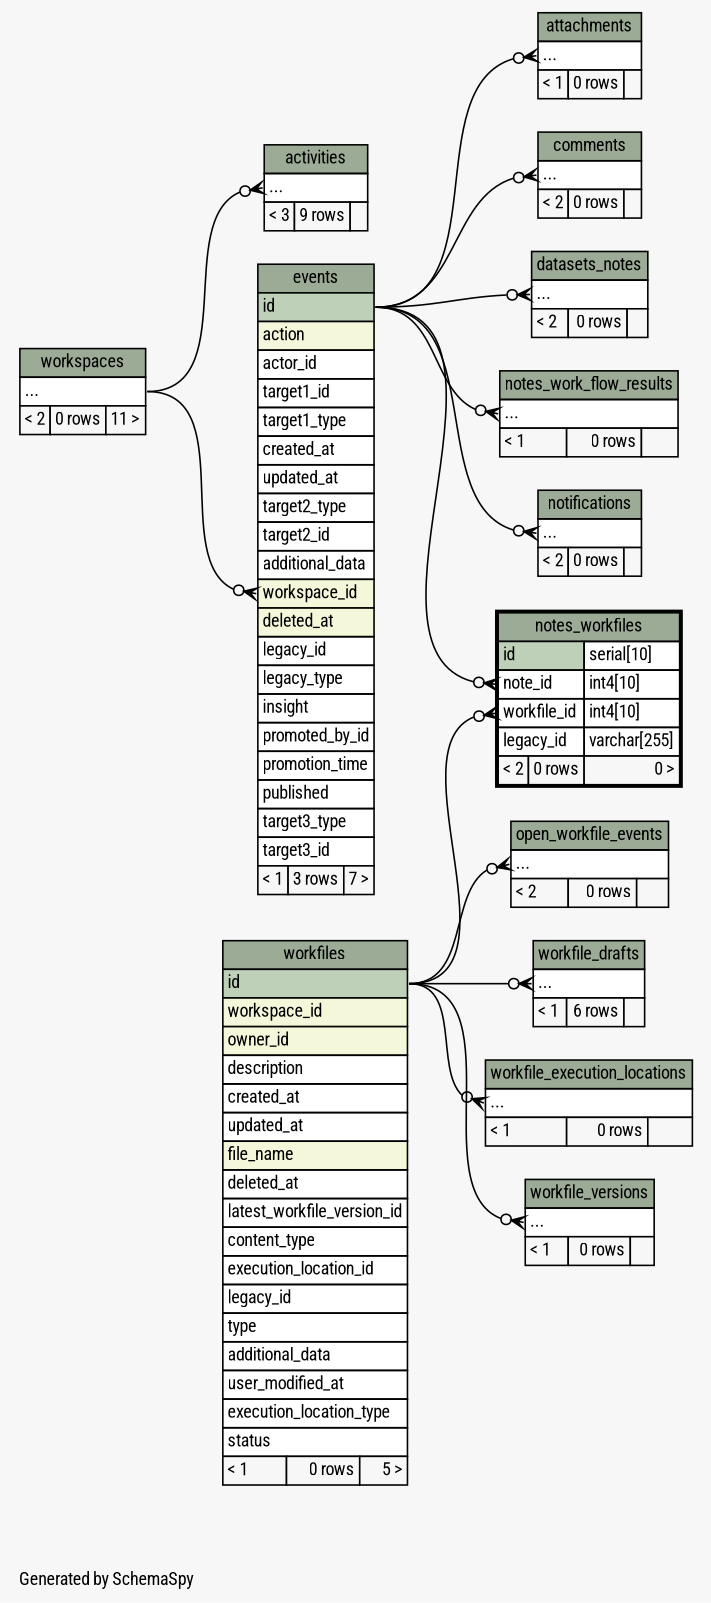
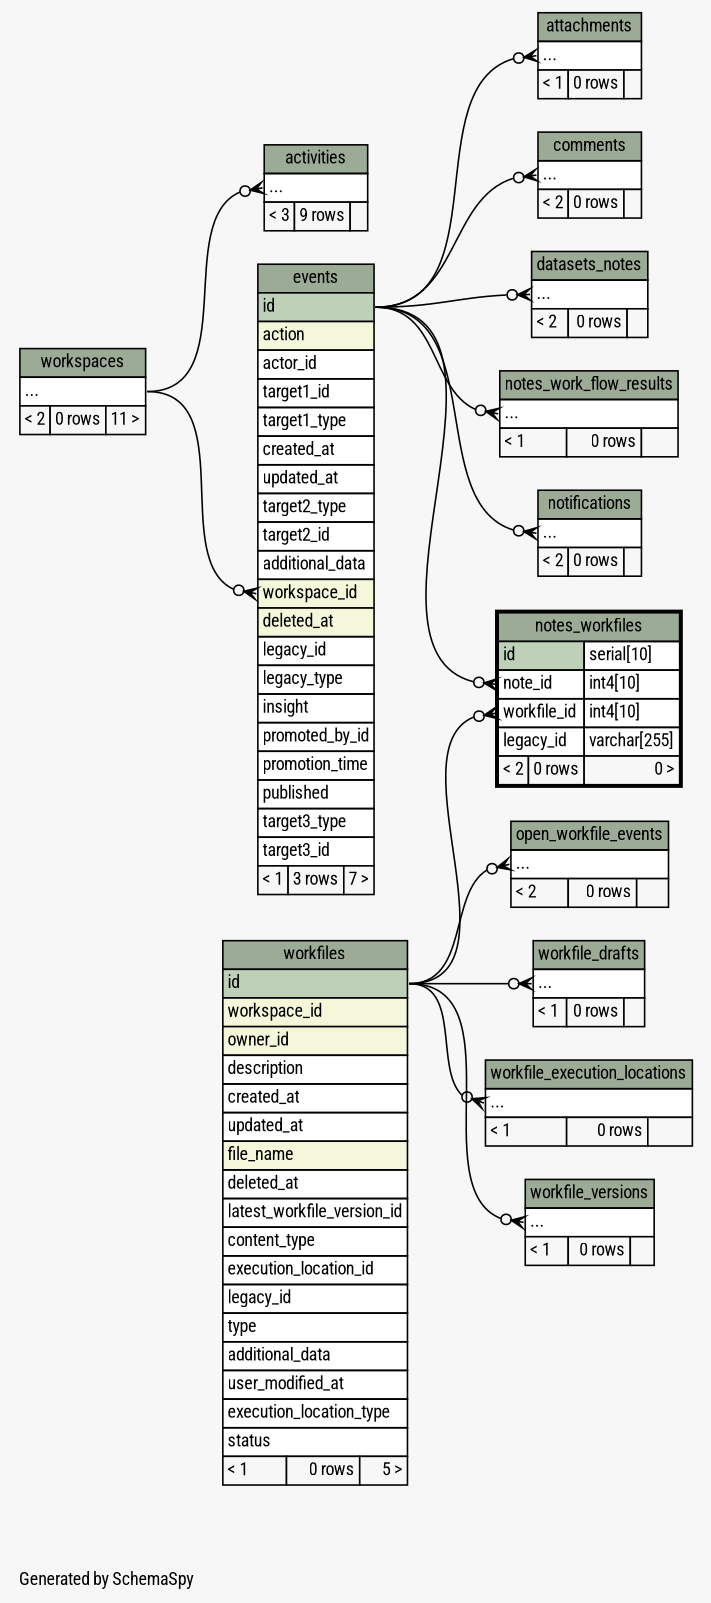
node "workfile_drafts": text "6 rows" -> "0 rows"
